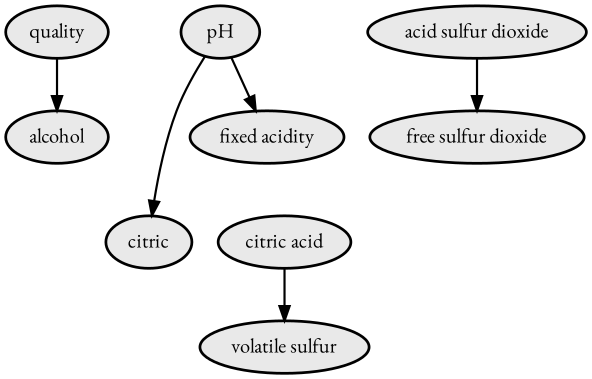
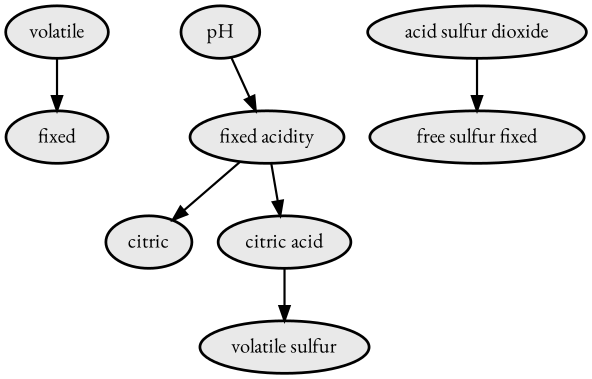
node "quality": label "quality" -> "volatile"
edge "pH" -> "citric": now "fixed acidity" -> "citric"
node "alcohol": label "alcohol" -> "fixed"
node "free sulfur dioxide": label "free sulfur dioxide" -> "free sulfur fixed"
edge "fixed acidity" -> "citric acid": added
